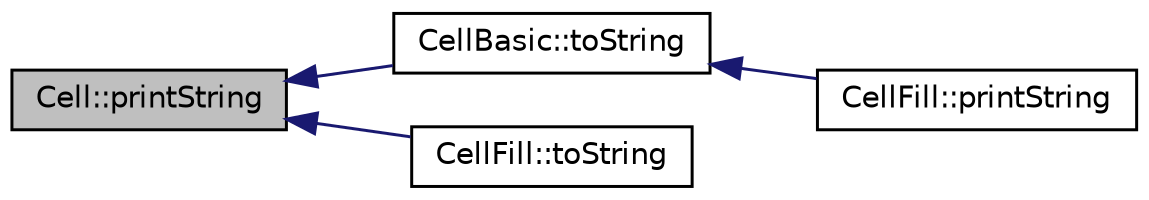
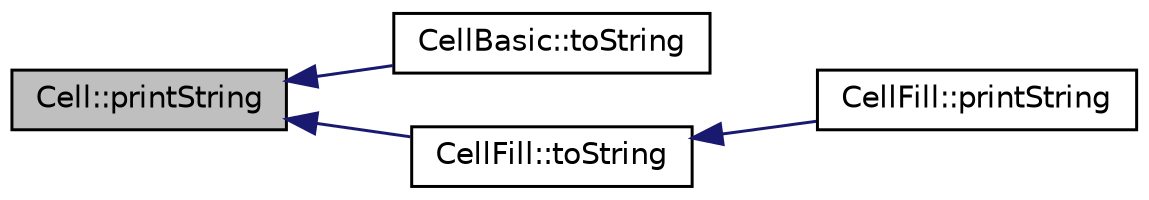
edge "CellFill::printString" -> "CellBasic::toString": now "CellFill::printString" -> "CellFill::toString"
